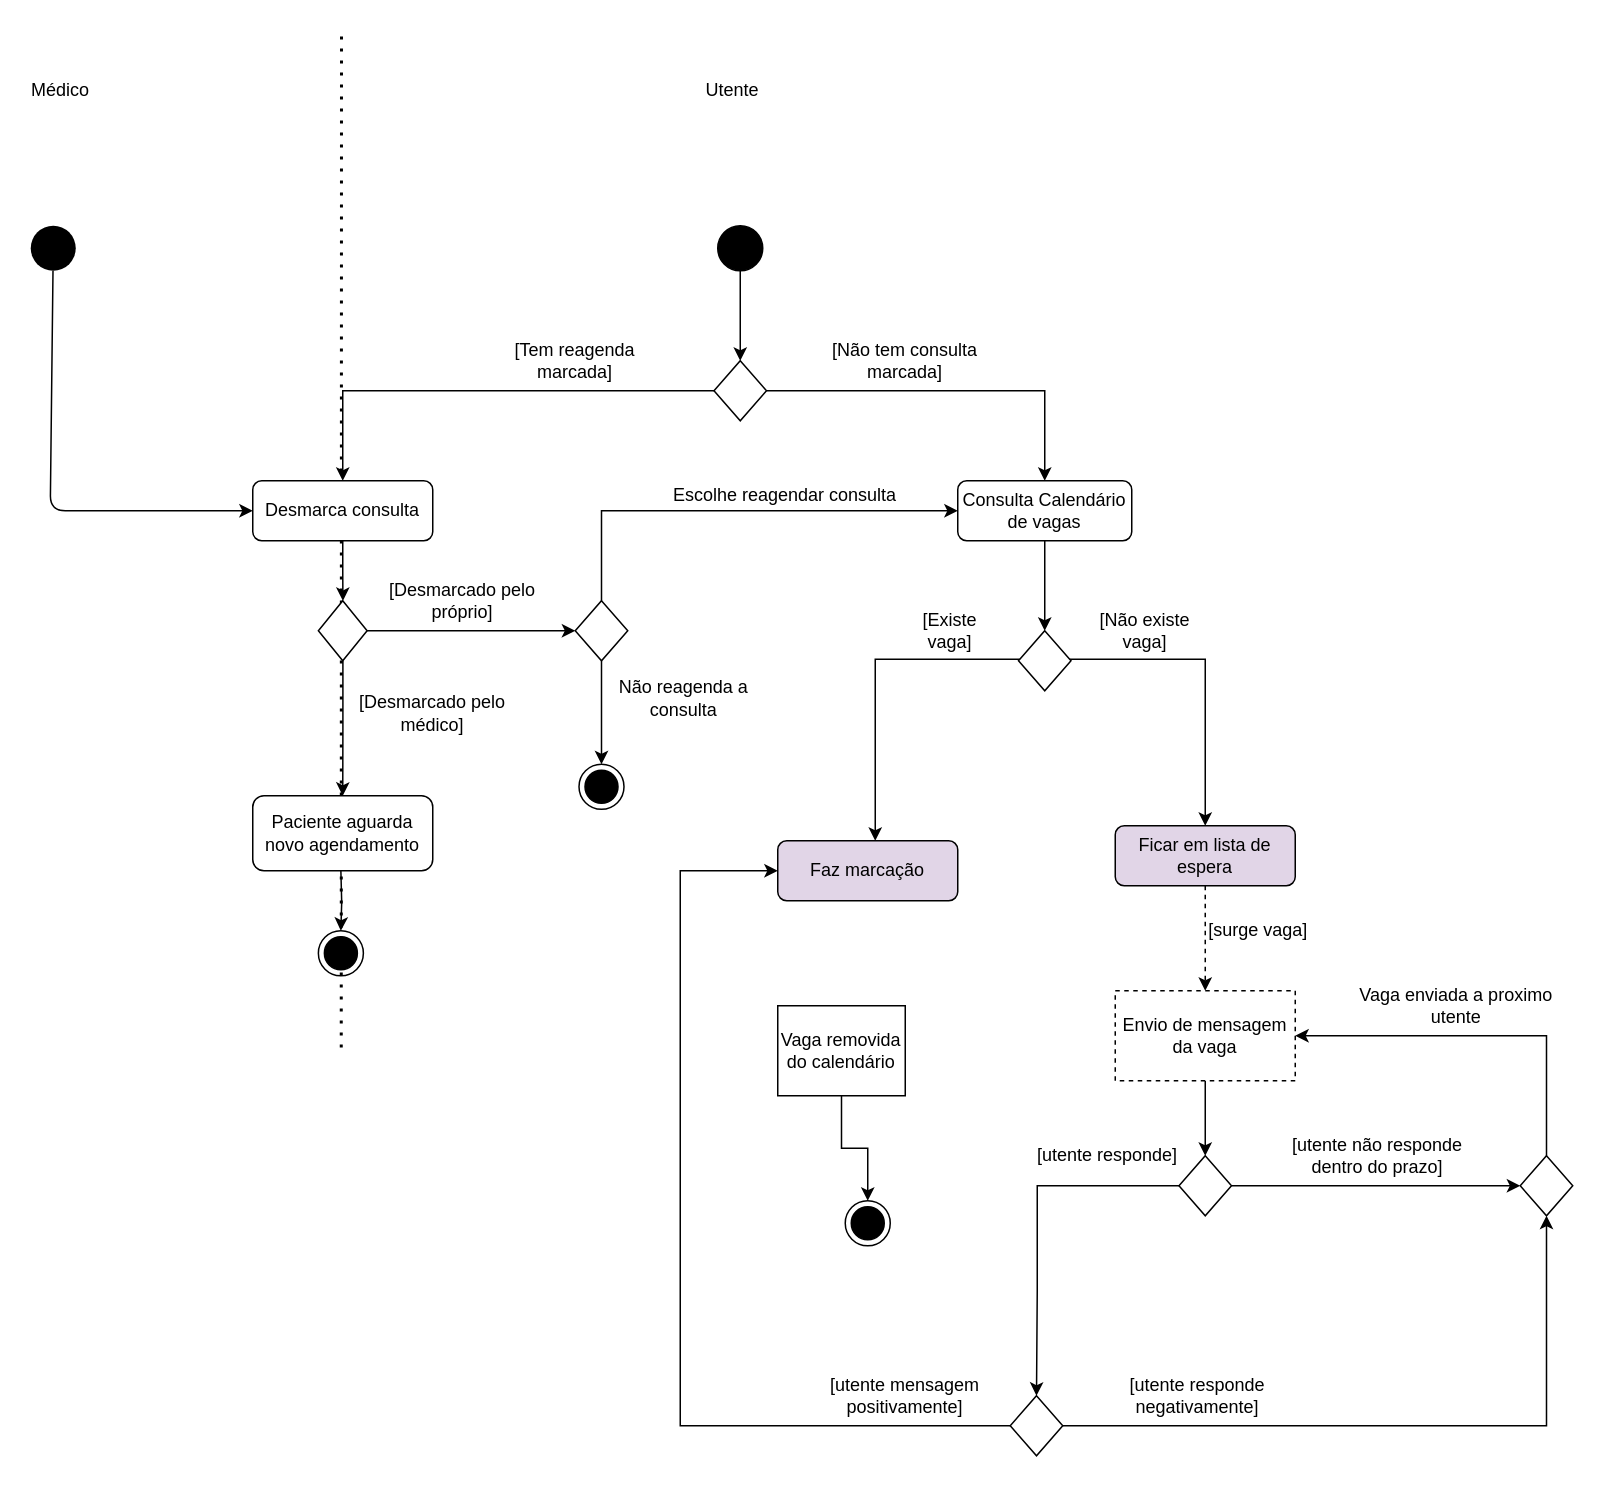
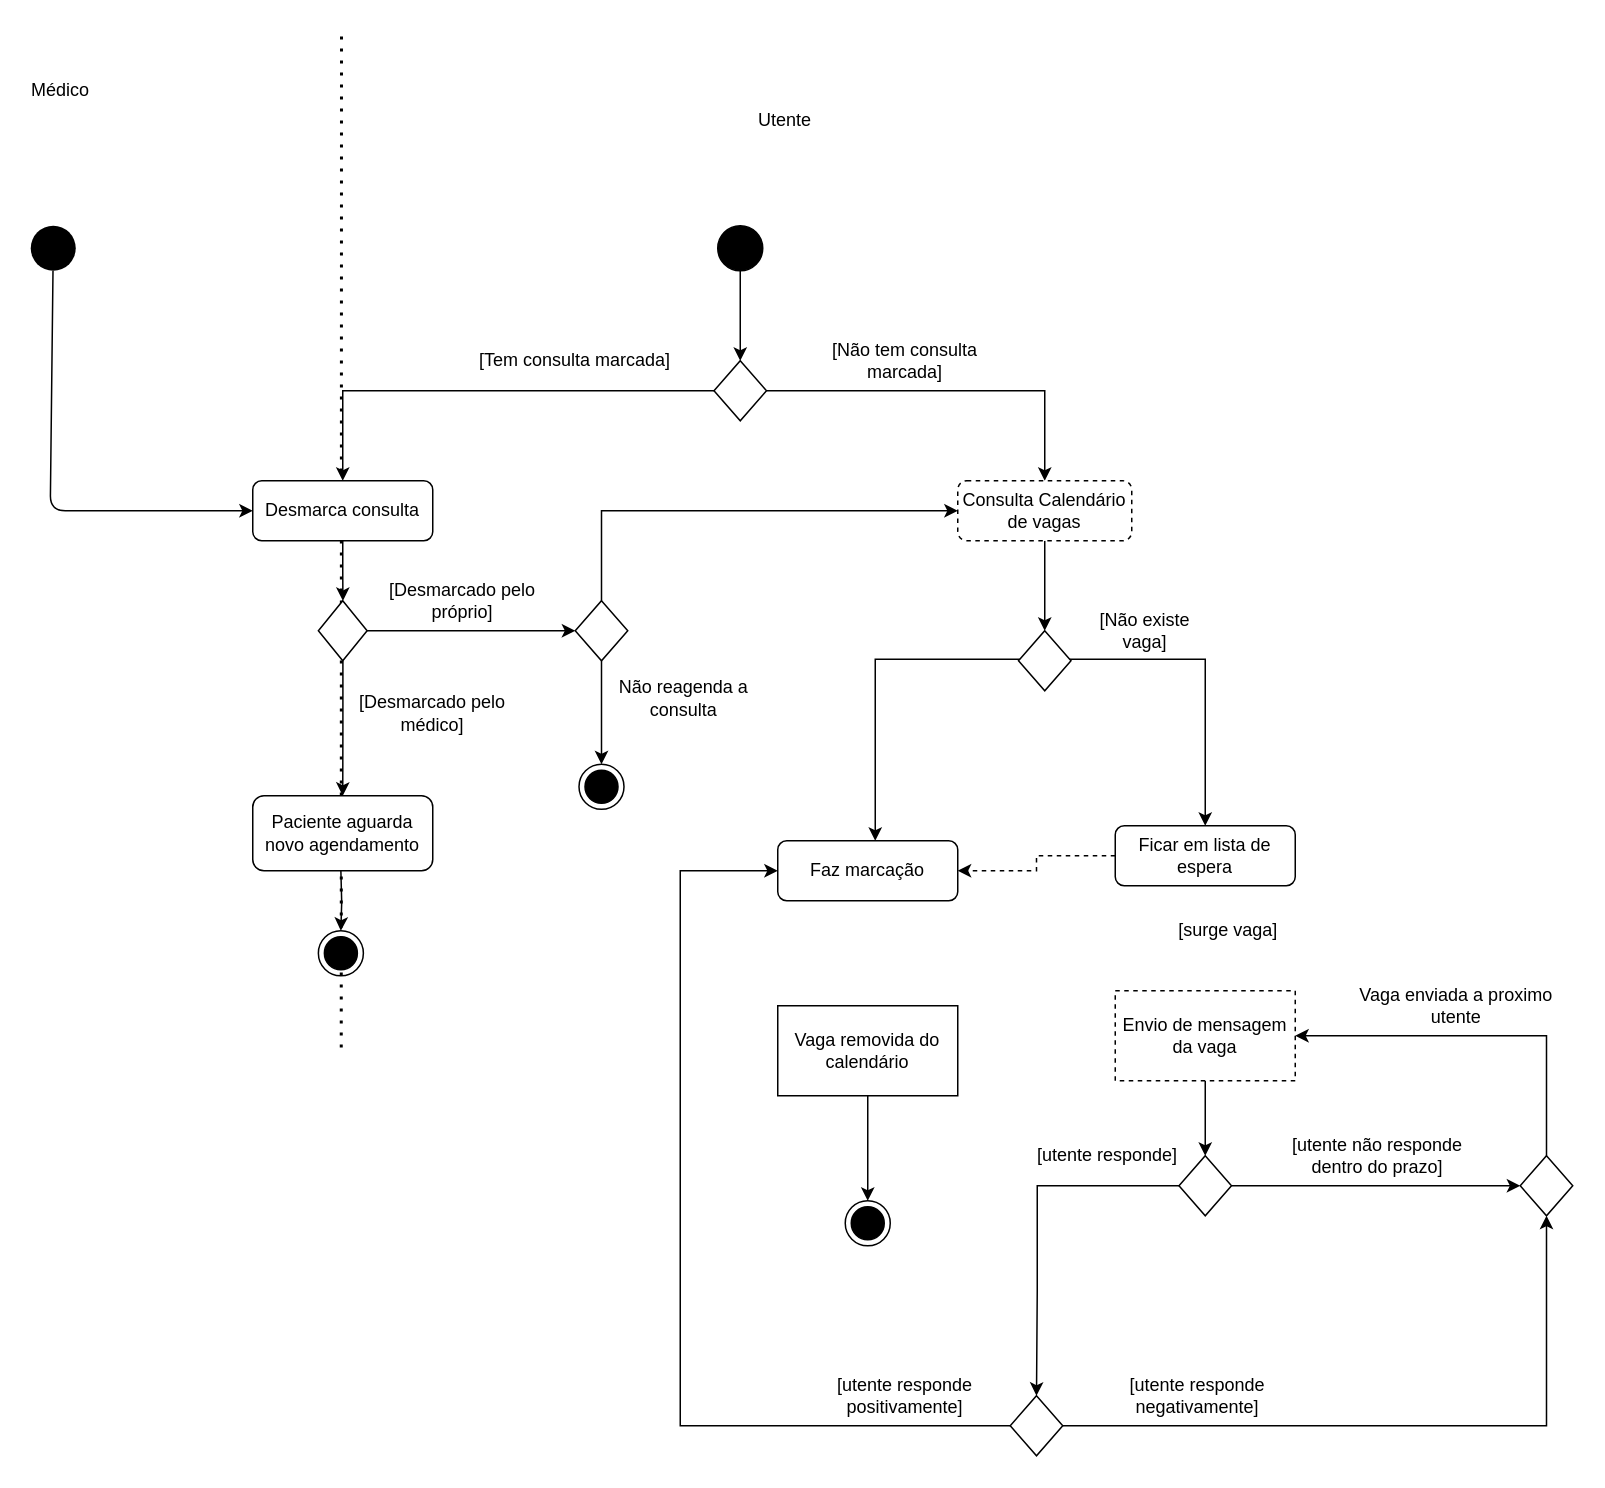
node "Utente": moved (733, 91) -> (785, 121)
node "[Tem reagenda marcada]": label "[Tem reagenda marcada]" -> "[Tem consulta marcada]"
node "Escolhe reagendar consulta": removed
node "Consulta Calendário de vagas": style solid -> dashed
node "[Existe vaga]": removed
node "Ficar em lista de espera": fillcolor #e1d5e7 -> #ffffff
node "Faz marcação": fillcolor #e1d5e7 -> #ffffff
node "[surge vaga]": moved (1258, 931) -> (1228, 931)
edge "Ficar em lista de espera" -> "Envio de mensagem da vaga": now "Ficar em lista de espera" -> "Faz marcação"
node "Vaga removida do calendário": size 128x90 -> 180x90
node "[utente mensagem positivamente]": label "[utente mensagem positivamente]" -> "[utente responde positivamente]"
